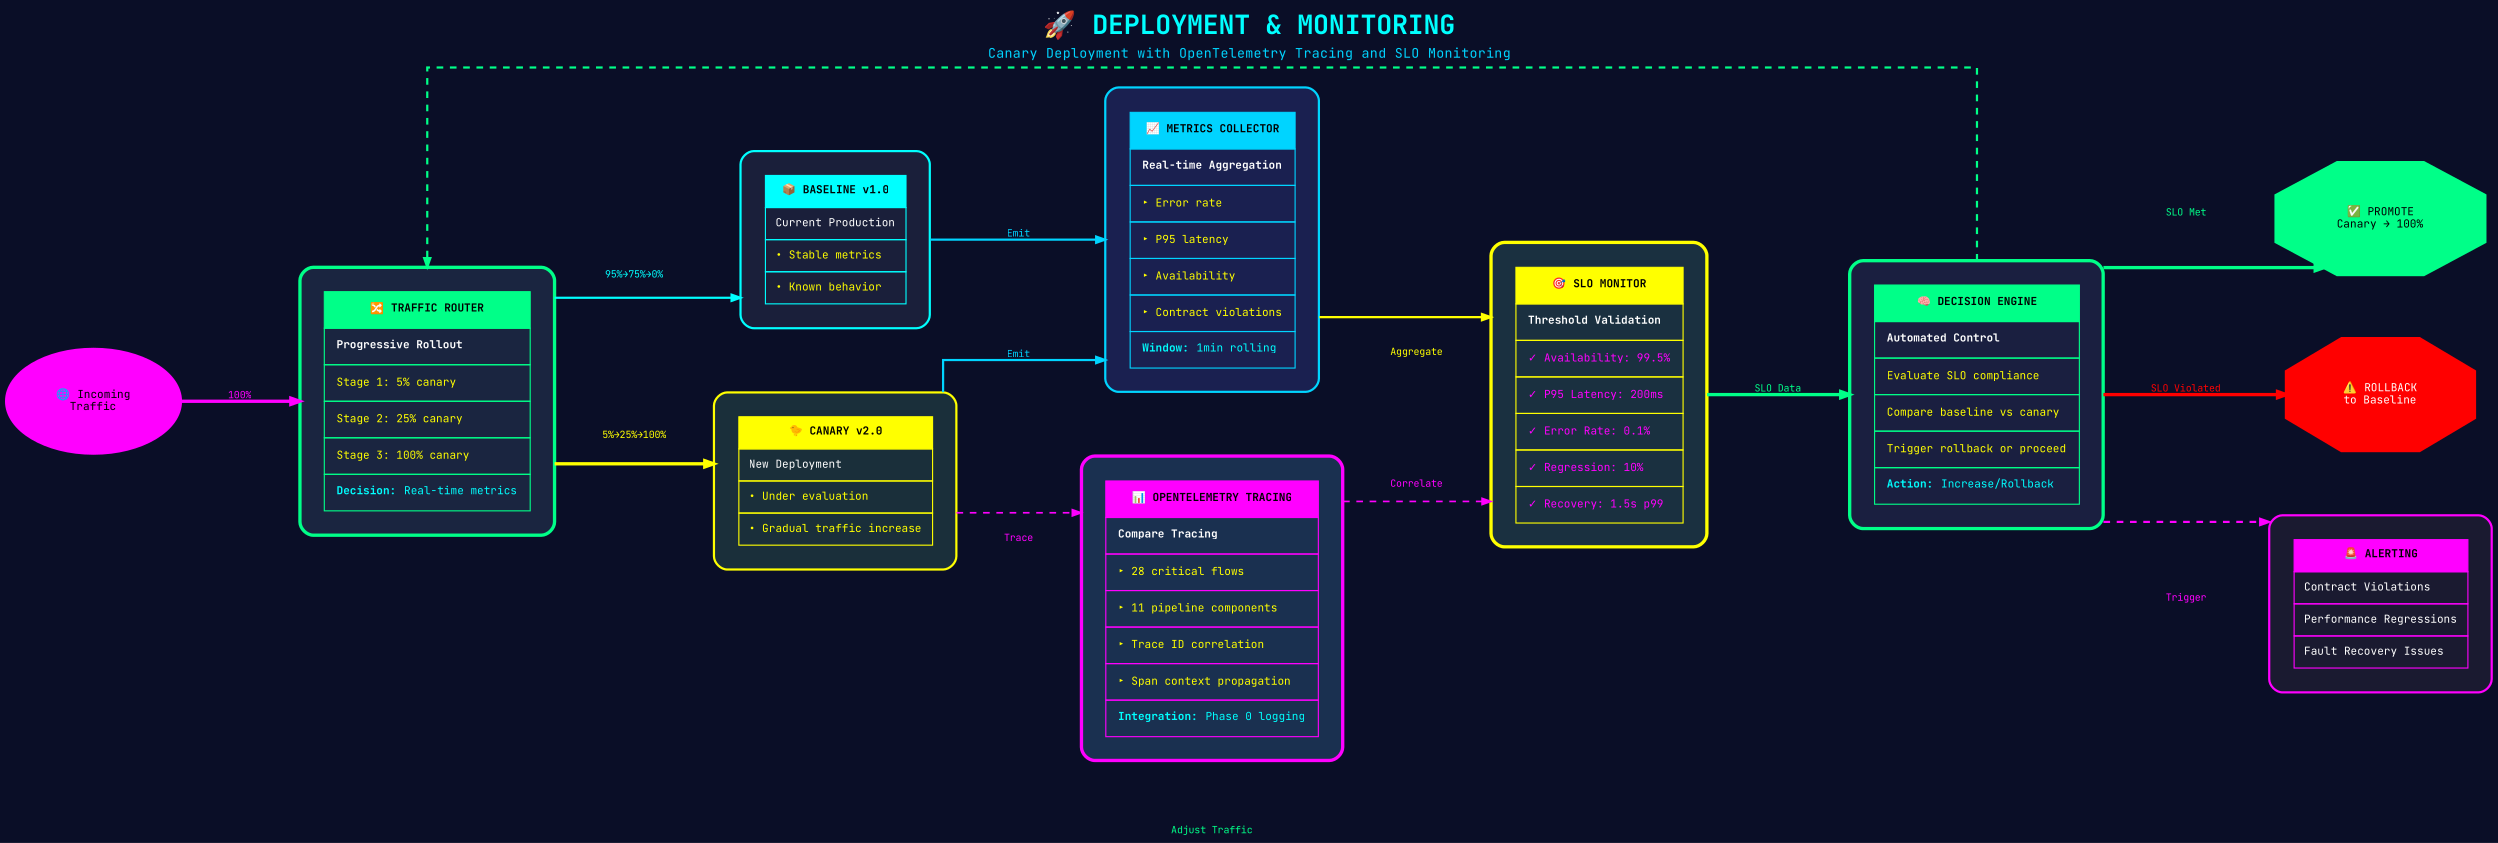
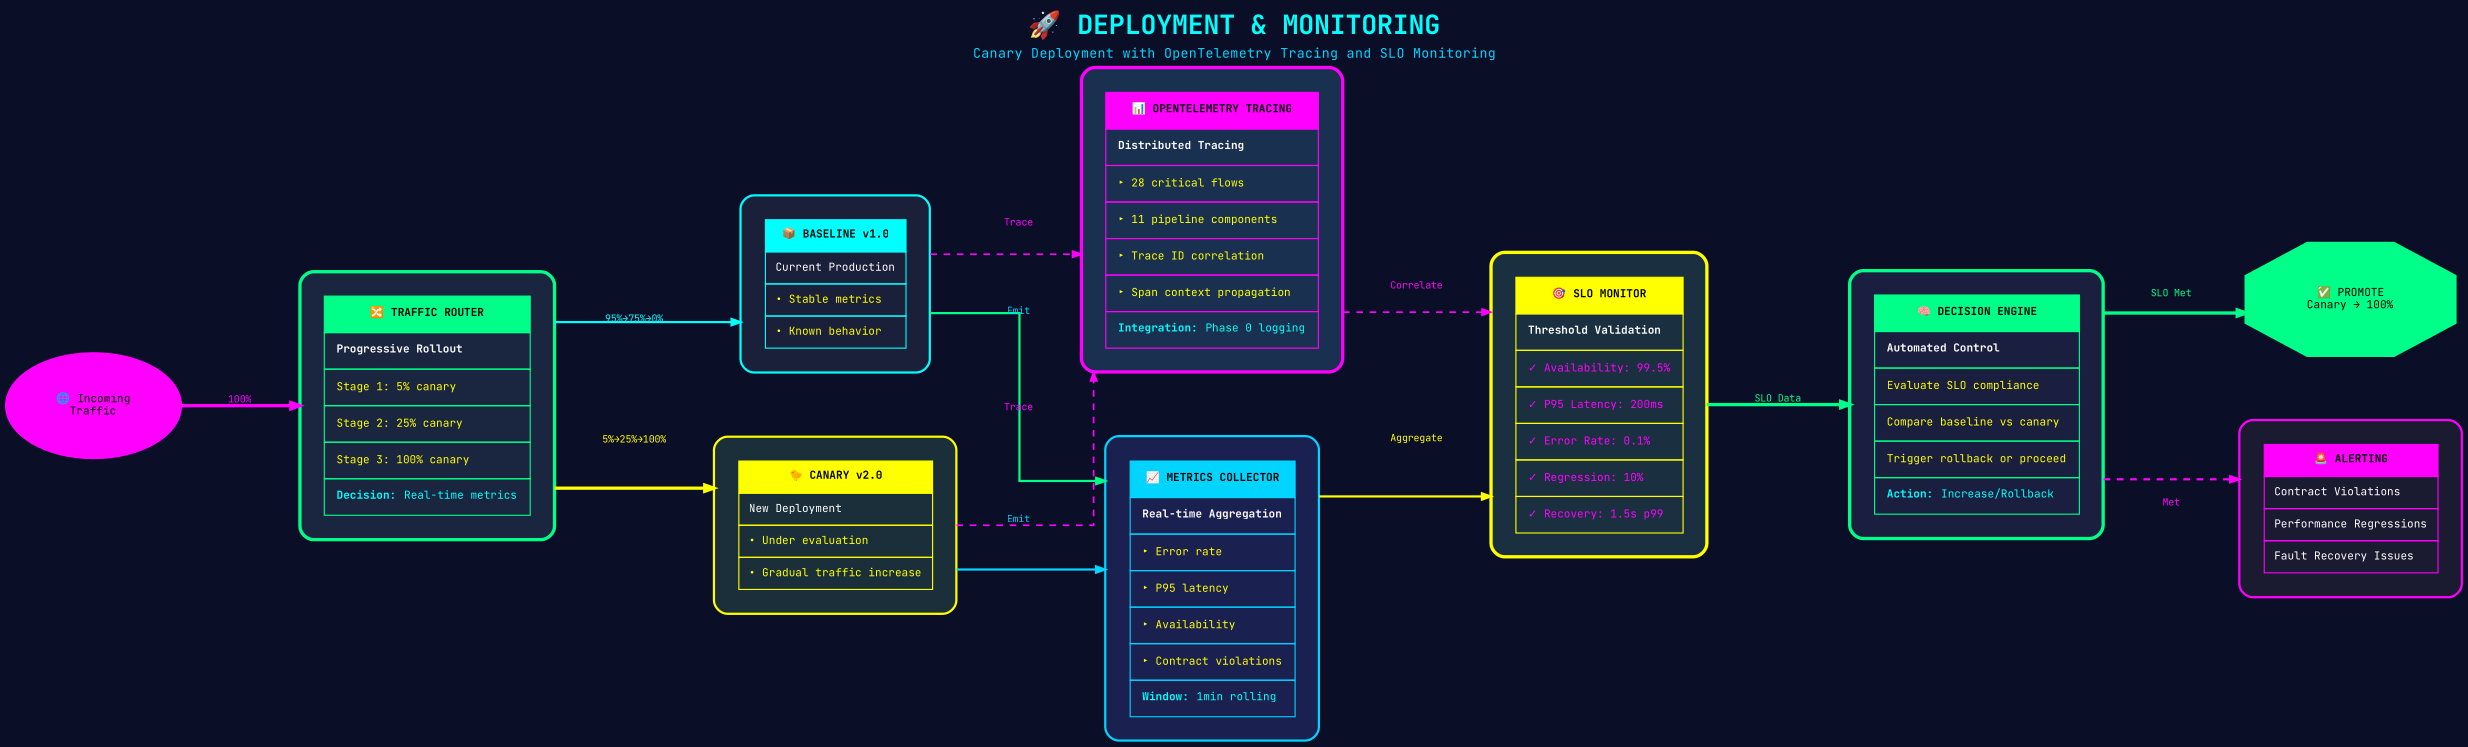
edge "🧠 DECISION ENGINE" -> "🔀 TRAFFIC ROUTER": removed, label "Adjust Traffic"
edge "📦 BASELINE v1.0" -> "📈 METRICS COLLECTOR": color #00d4ff -> #00ff88
edge "📦 BASELINE v1.0" -> "📊 OPENTELEMETRY TRACING": added, label "Trace"
node "⚠️ ROLLBACK to Baseline": removed
node "📊 OPENTELEMETRY TRACING": text "Compare Tracing" -> "Distributed Tracing"
edge "🧠 DECISION ENGINE" -> "🚨 ALERTING": label "Trigger" -> "Met"
